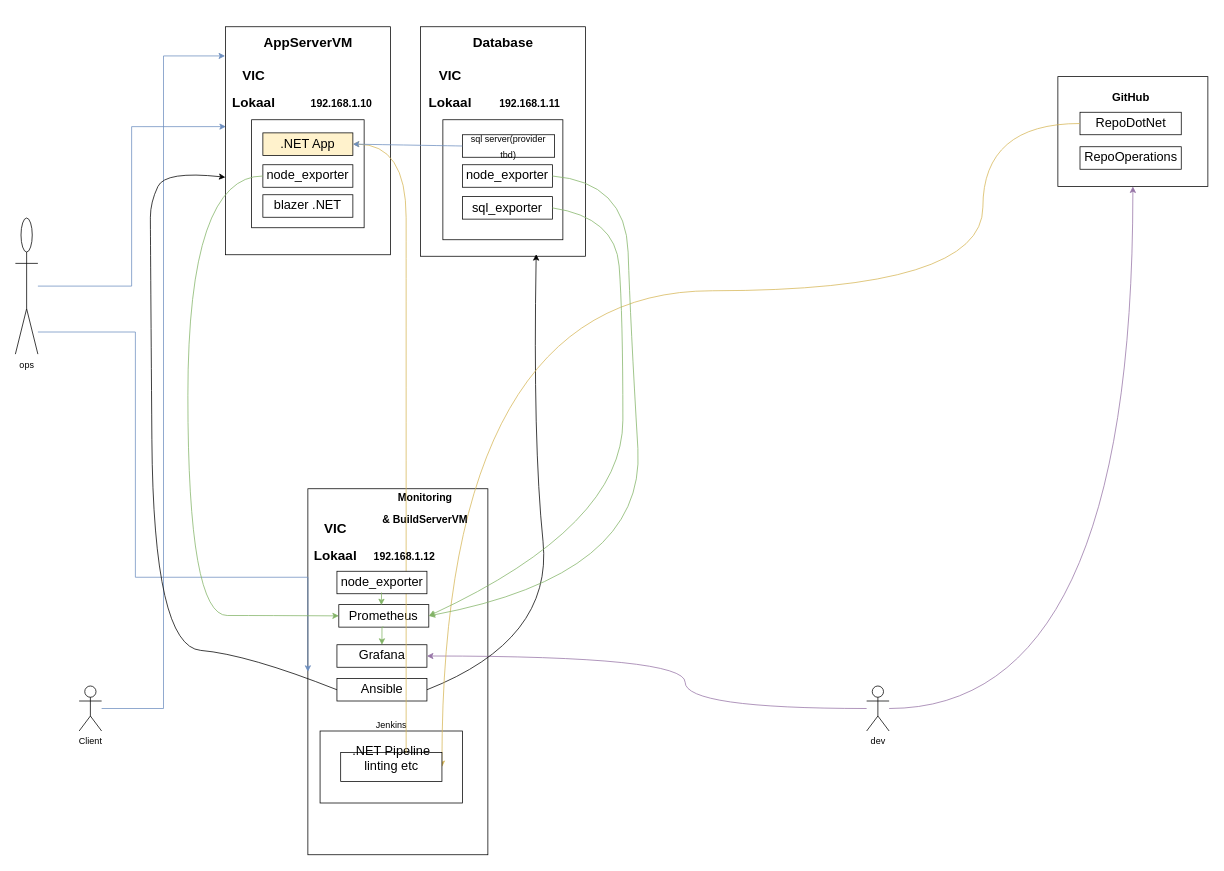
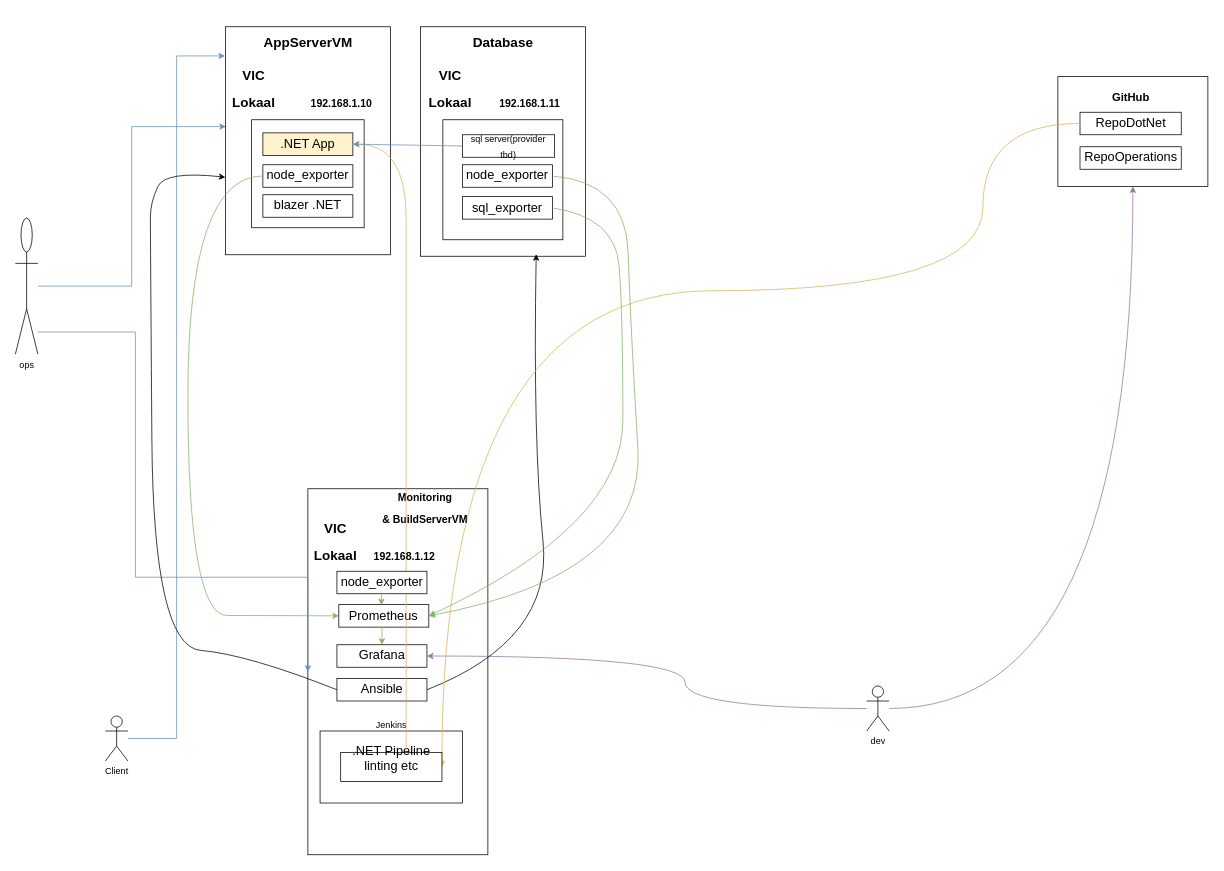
node "Client": moved (90, 708) -> (117, 738)
